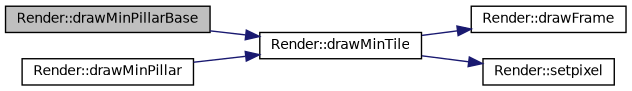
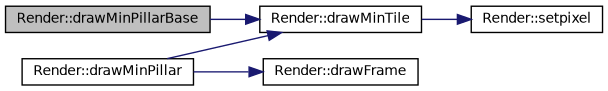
edge "Render::drawMinTile" -> "Render::drawFrame": now "Render::drawMinPillar" -> "Render::drawFrame"
